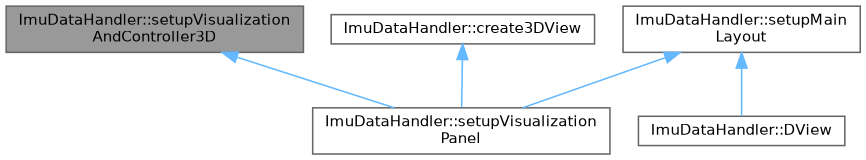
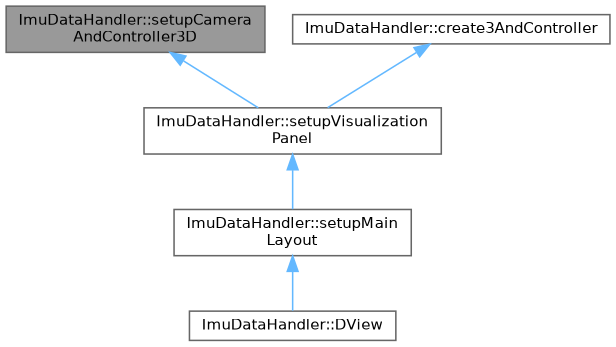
node "ImuDataHandler::setupVisualization AndController3D": label "ImuDataHandler::setupVisualization AndController3D" -> "ImuDataHandler::setupCamera AndController3D"
node "ImuDataHandler::create3DView": label "ImuDataHandler::create3DView" -> "ImuDataHandler::create3AndController"
edge "ImuDataHandler::setupVisualization Panel" -> "ImuDataHandler::setupMain Layout": reversed
